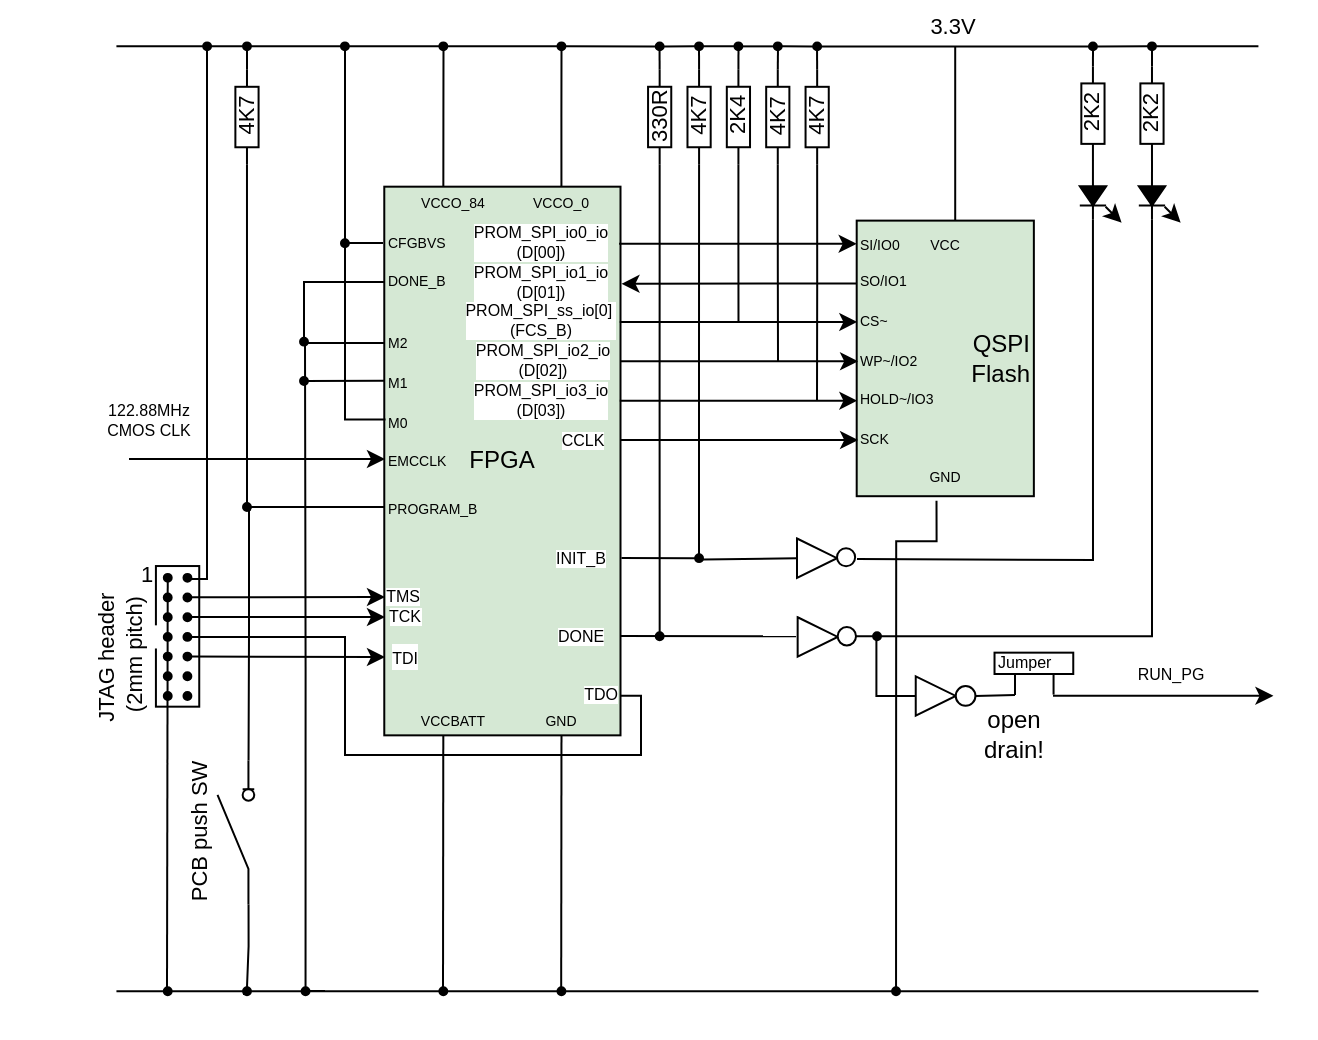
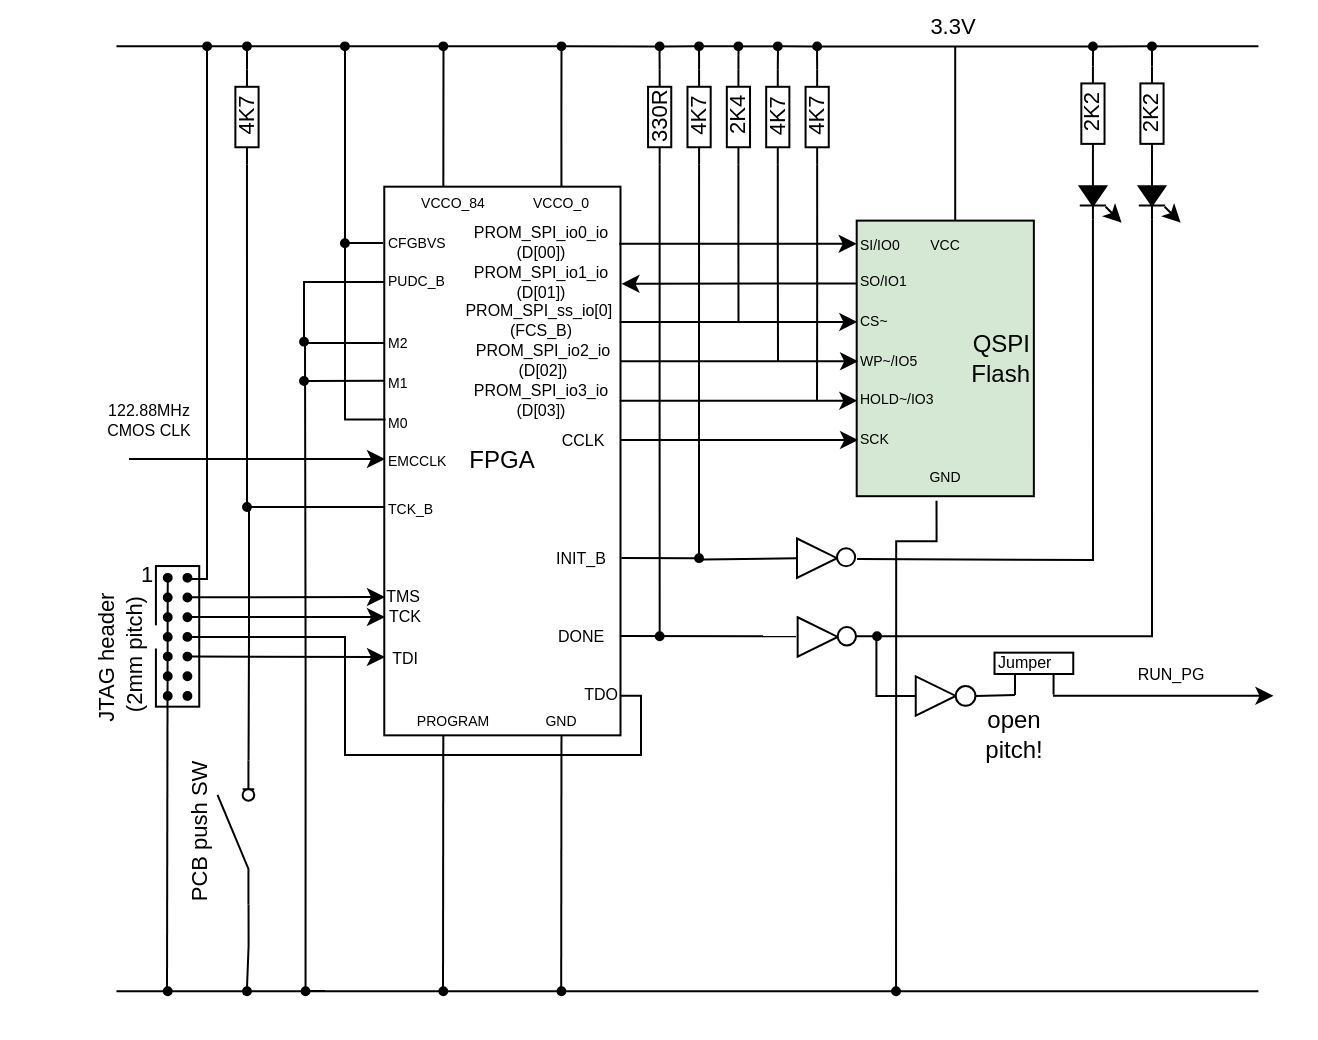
node "DONE_B": label "DONE_B" -> "PUDC_B"
node "WP~/IO2": label "WP~/IO2" -> "WP~/IO5"
node "FPGA": fillcolor #d5e8d4 -> #ffffff
node "PROGRAM_B": label "PROGRAM_B" -> "TCK_B"
node "VCCBATT": label "VCCBATT" -> "PROGRAM"
node "open drain!": label "open drain!" -> "open pitch!"
